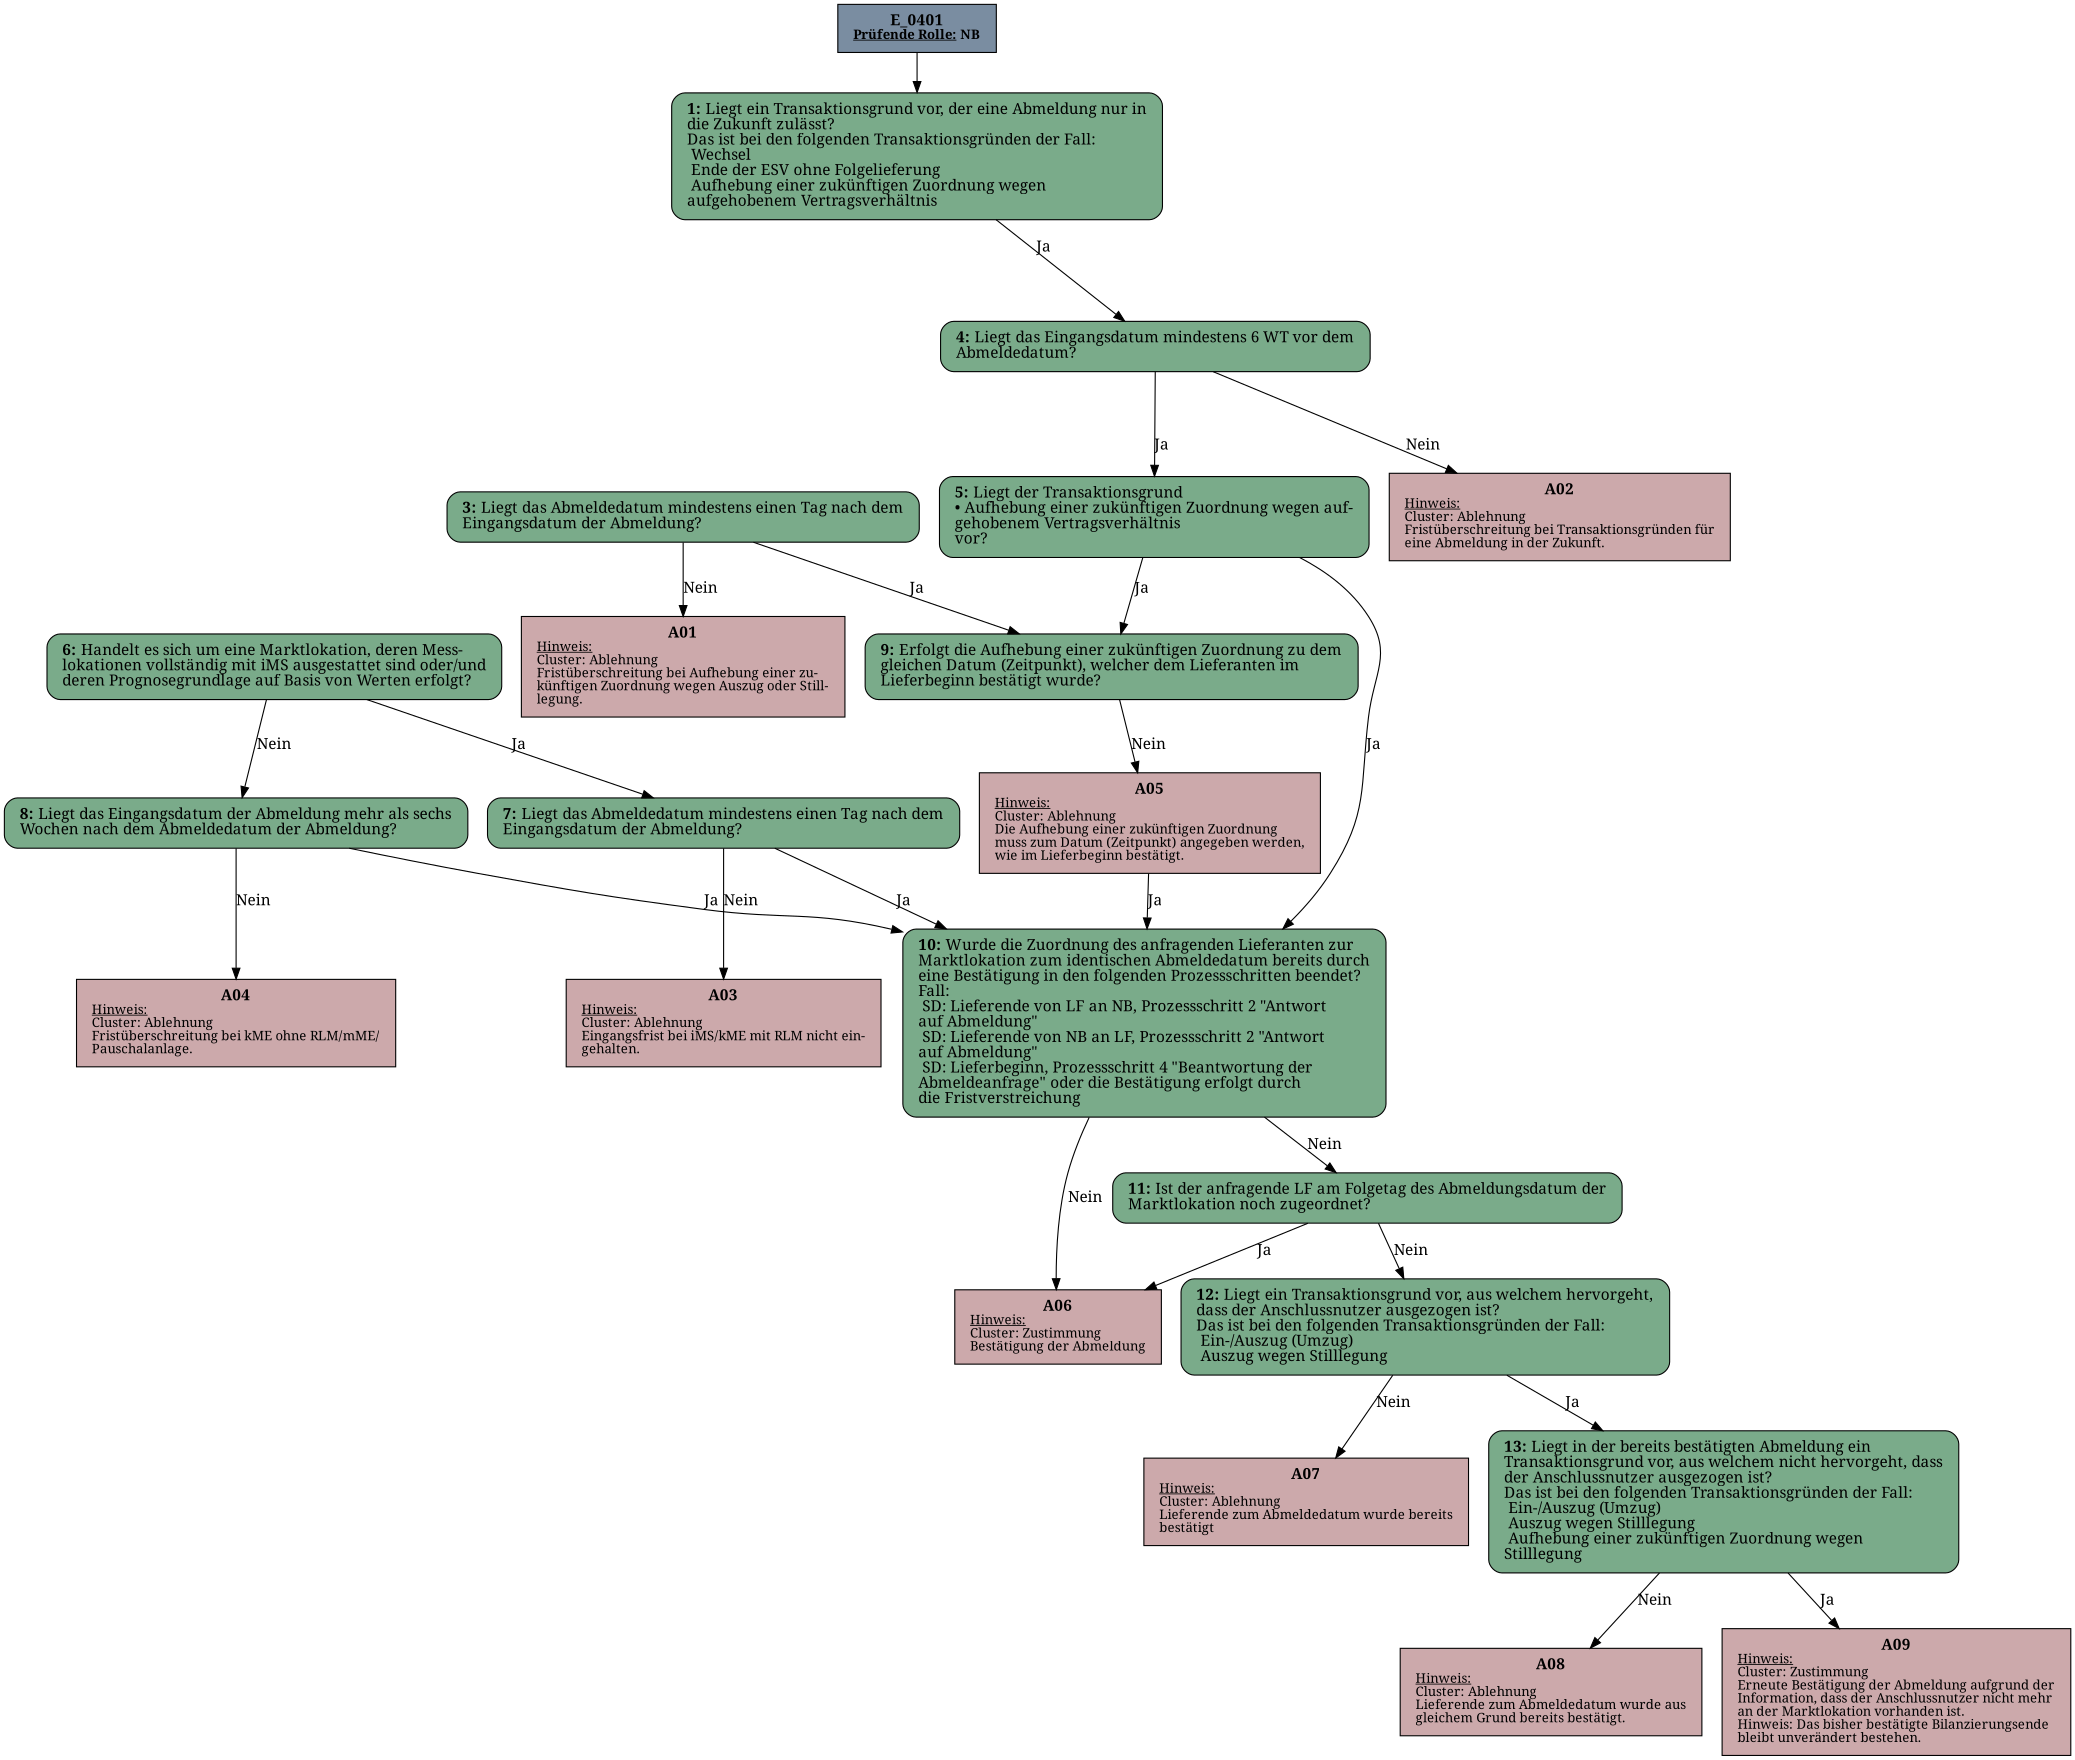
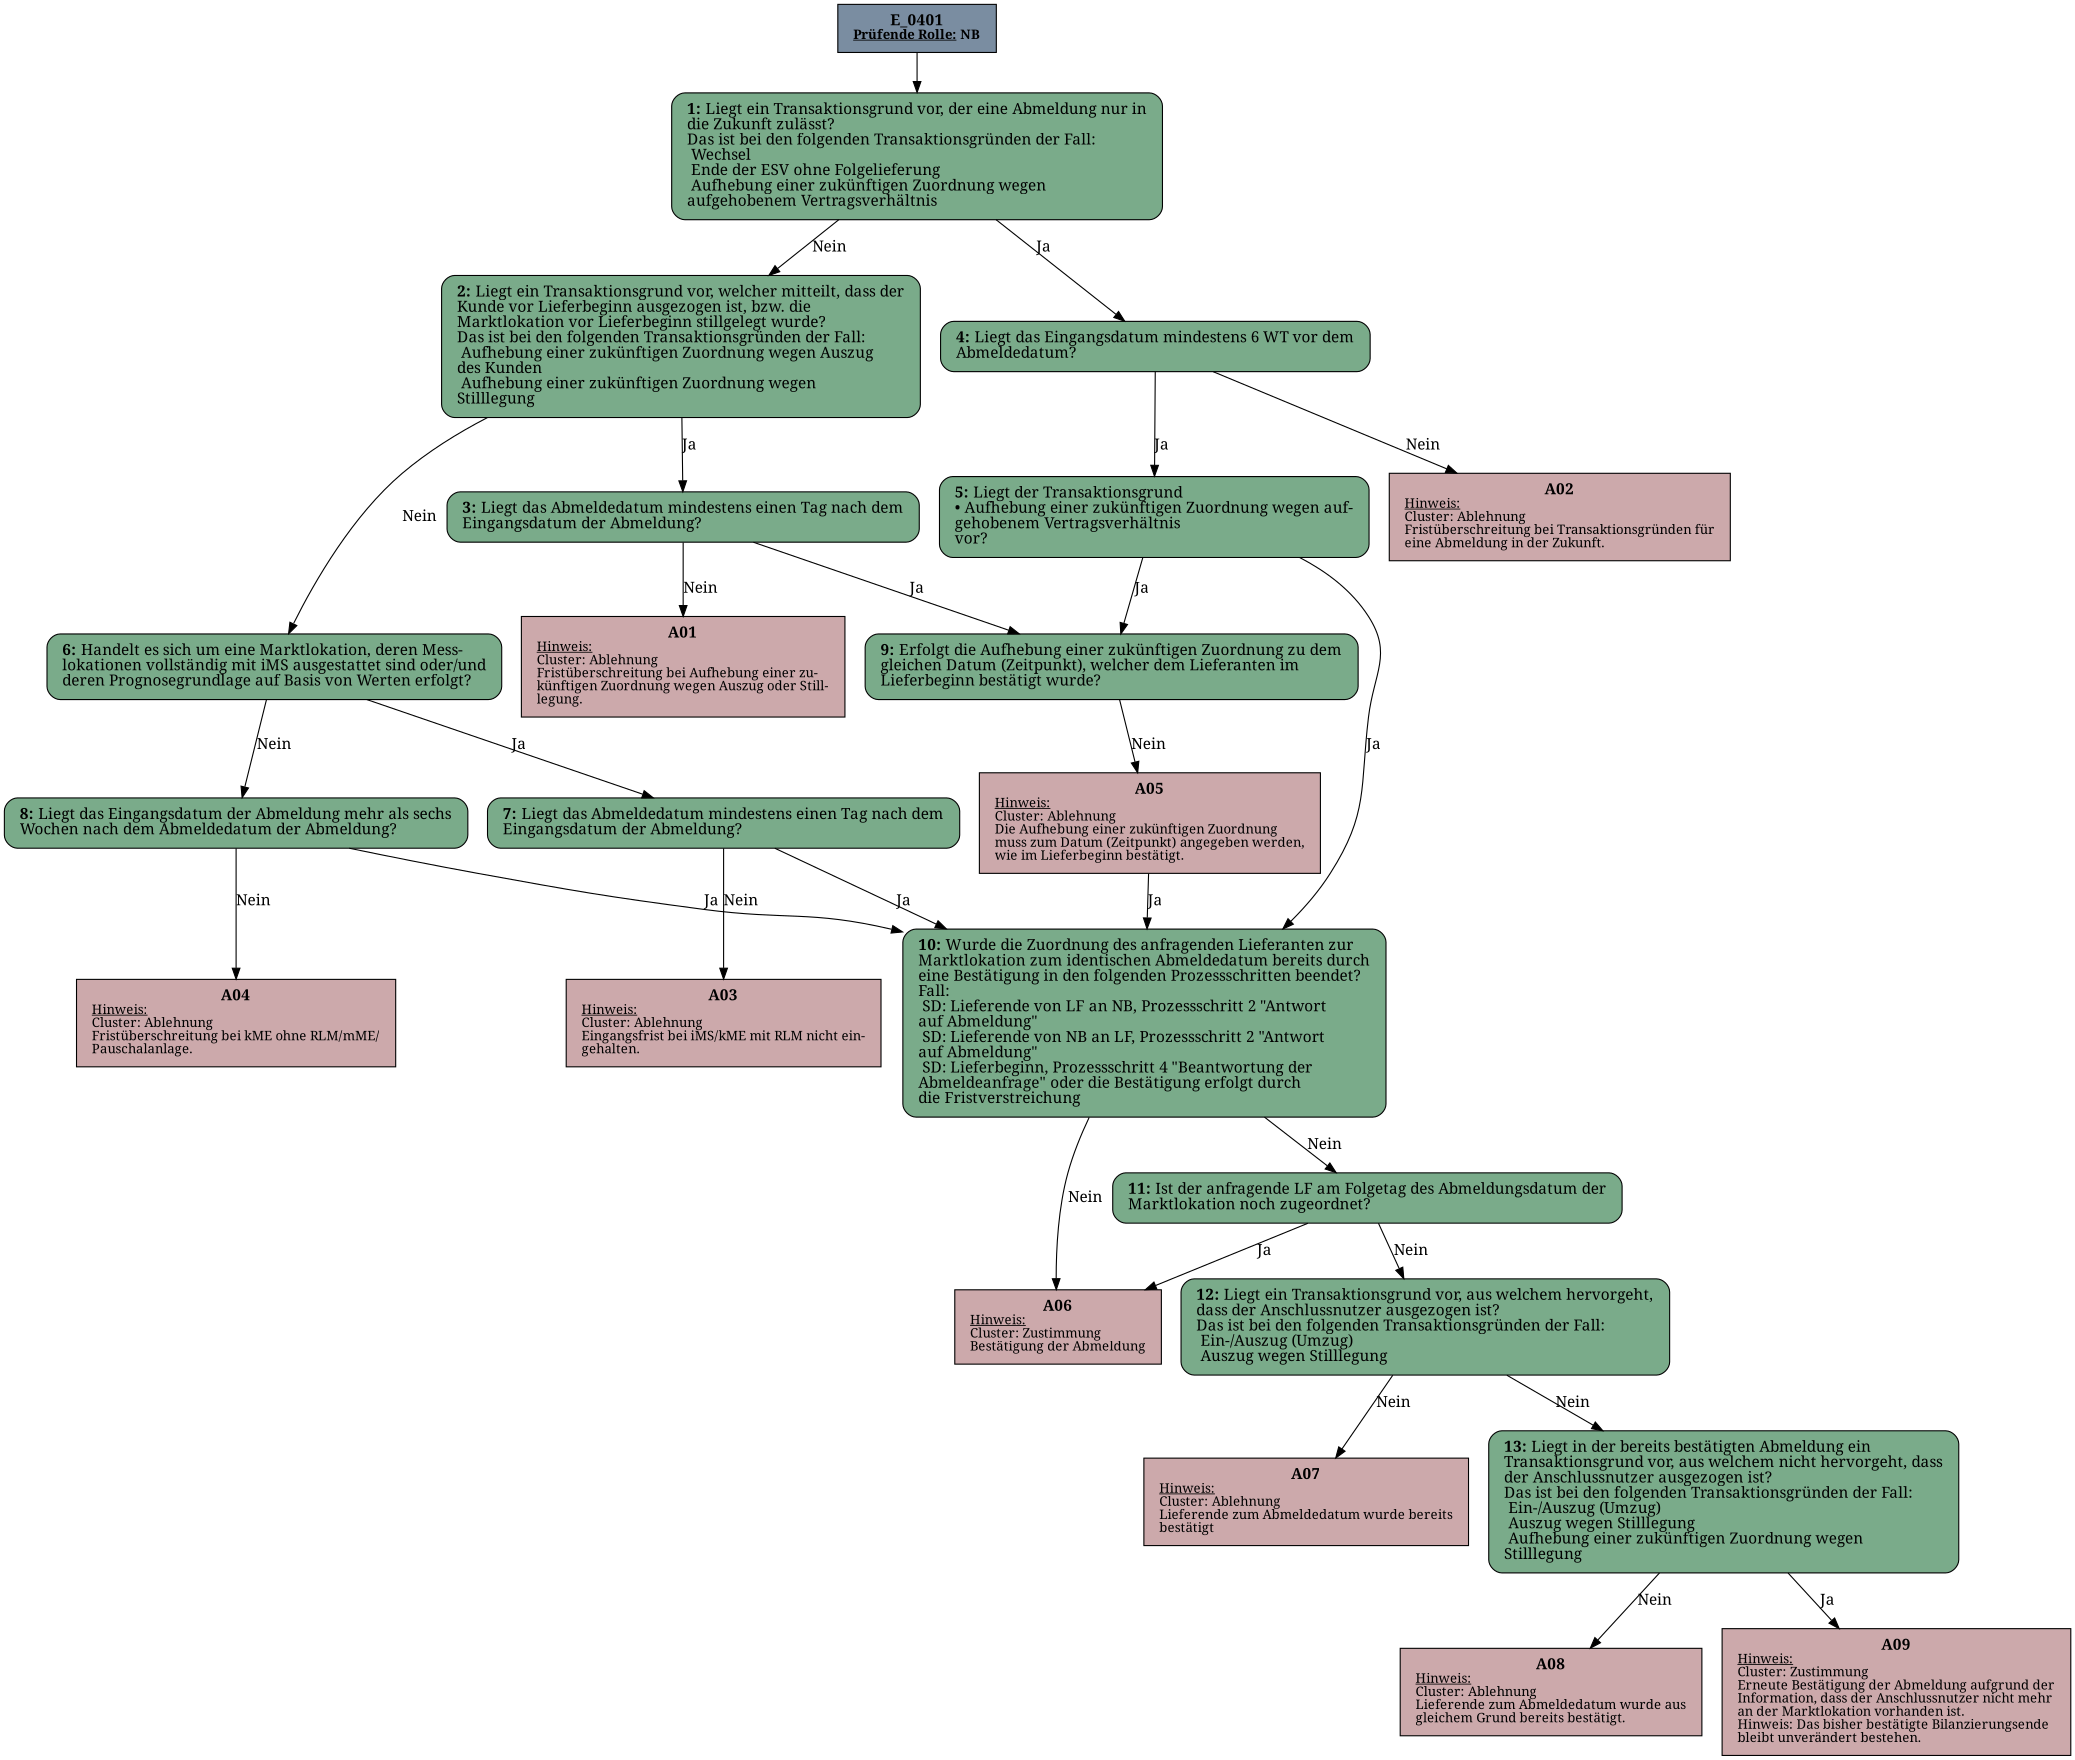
node "2:": added
edge "12:" -> "13:": label "Ja" -> "Nein"
